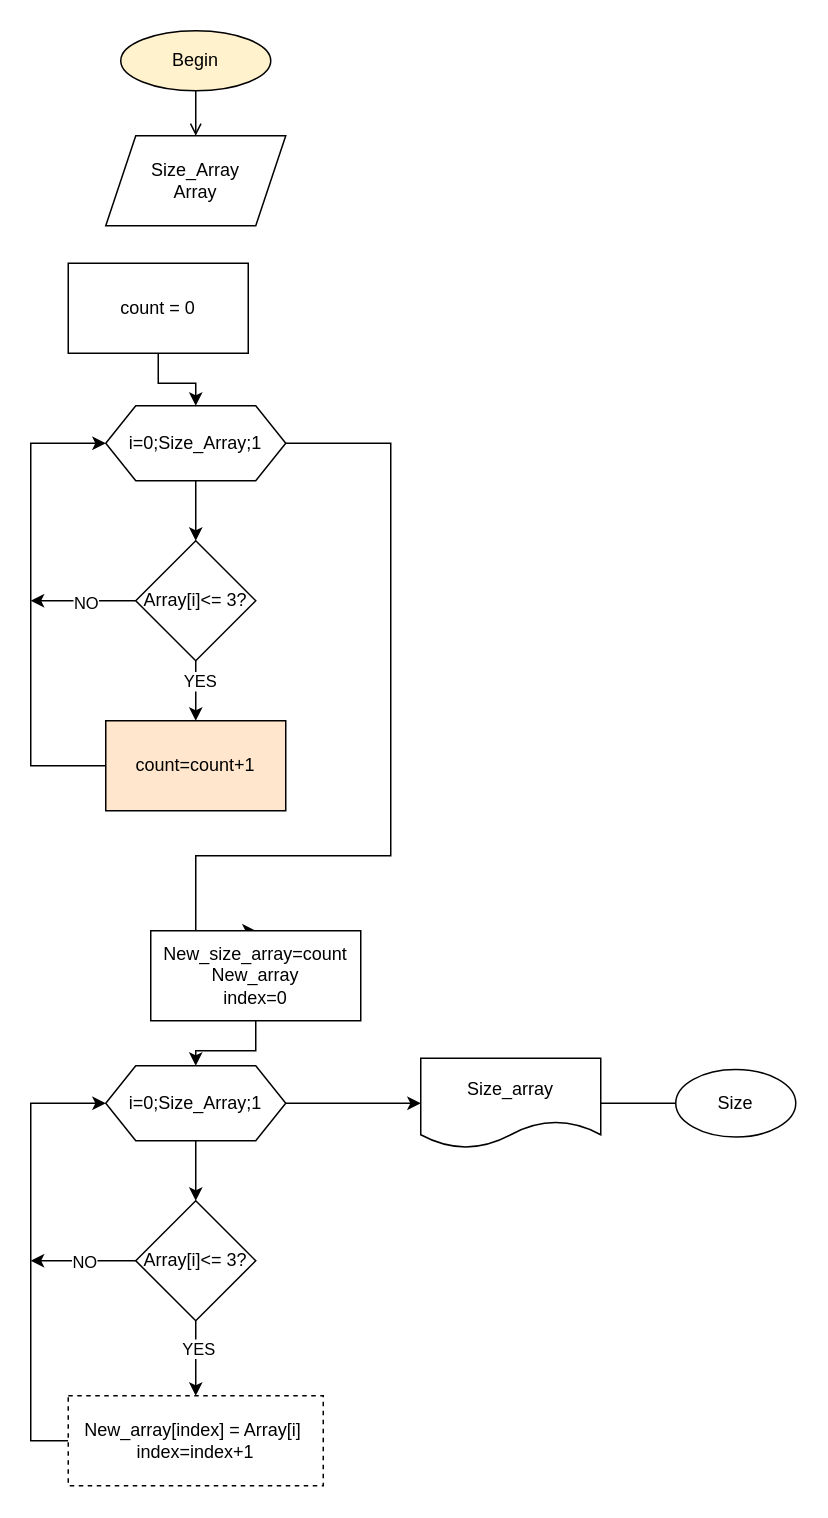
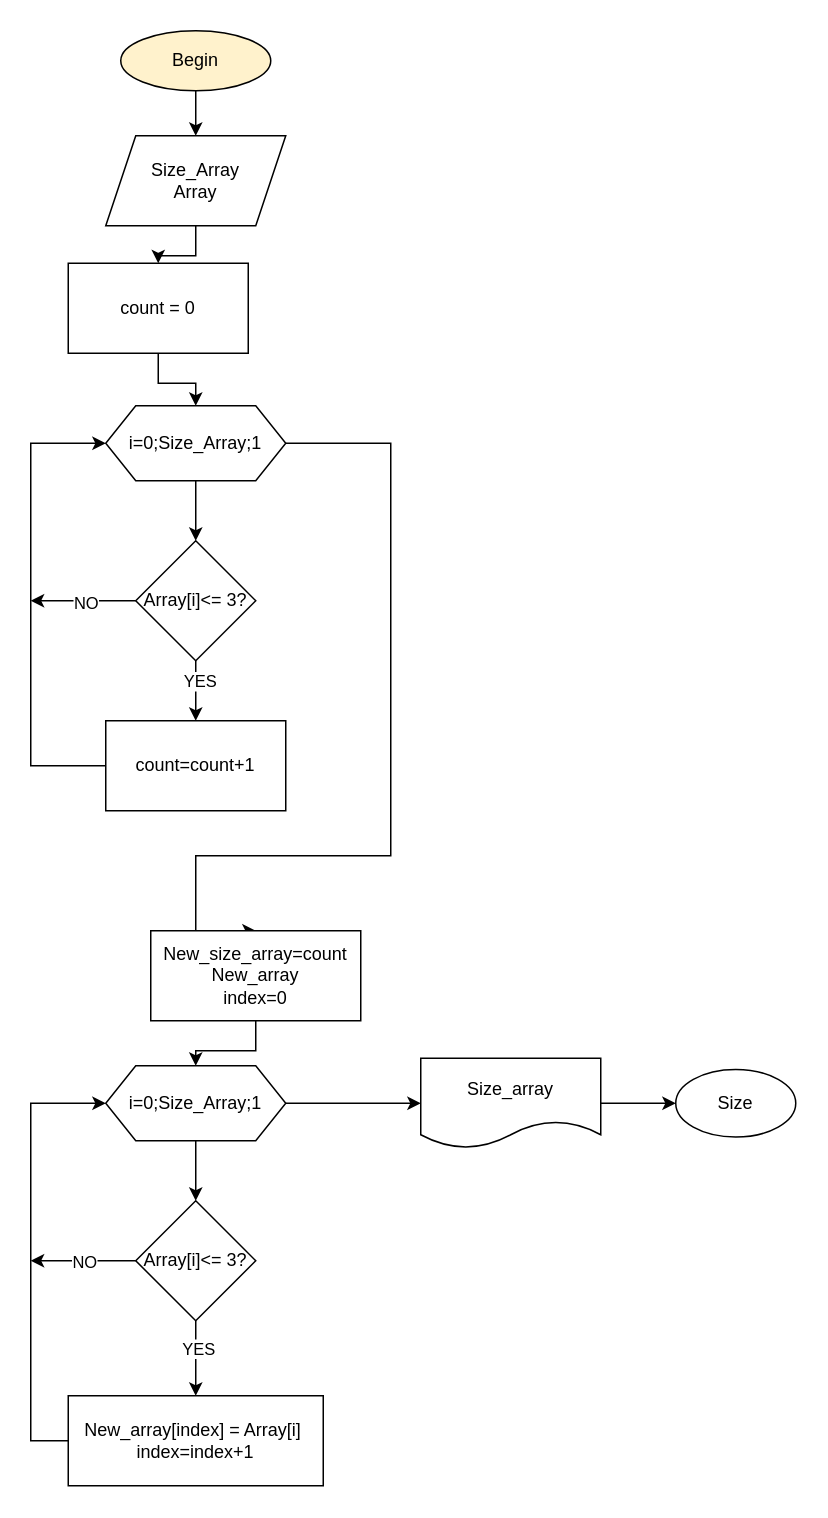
edge "Begin" -> "Size_Array Array": arrowhead open -> classic
edge "Size_Array Array" -> "count = 0": added
node "count=count+1": fillcolor #ffe6cc -> #ffffff
edge "Size_array" -- "Size": arrowhead none -> classic
node "New_array[index] = Array[i] index=index+1": style dashed -> solid
